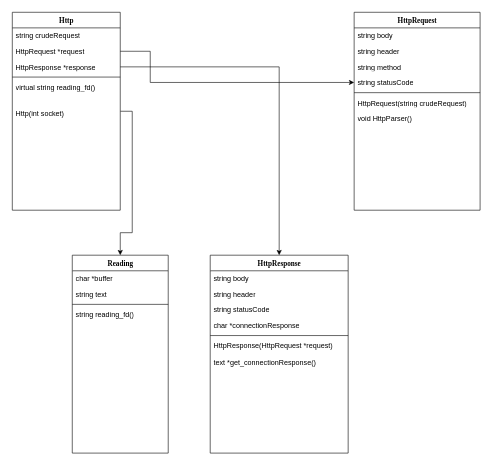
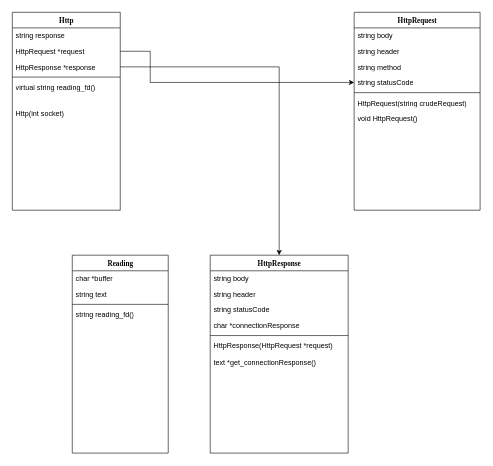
node "string crudeRequest": label "string crudeRequest" -> "string response"
node "void HttpParser()": label "void HttpParser()" -> "void HttpRequest()"
edge "Http" -> "Reading": removed
